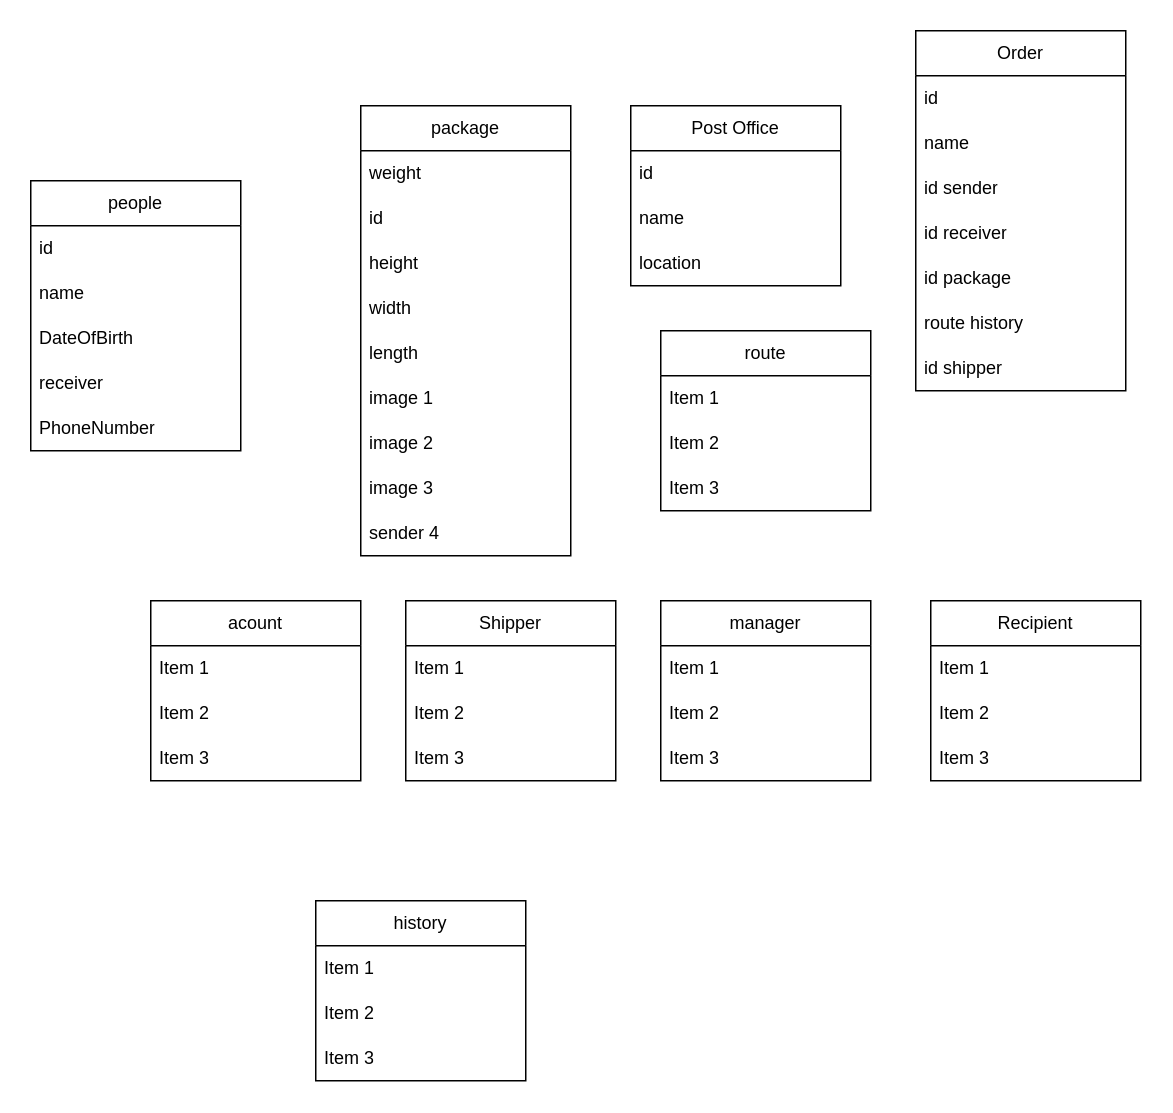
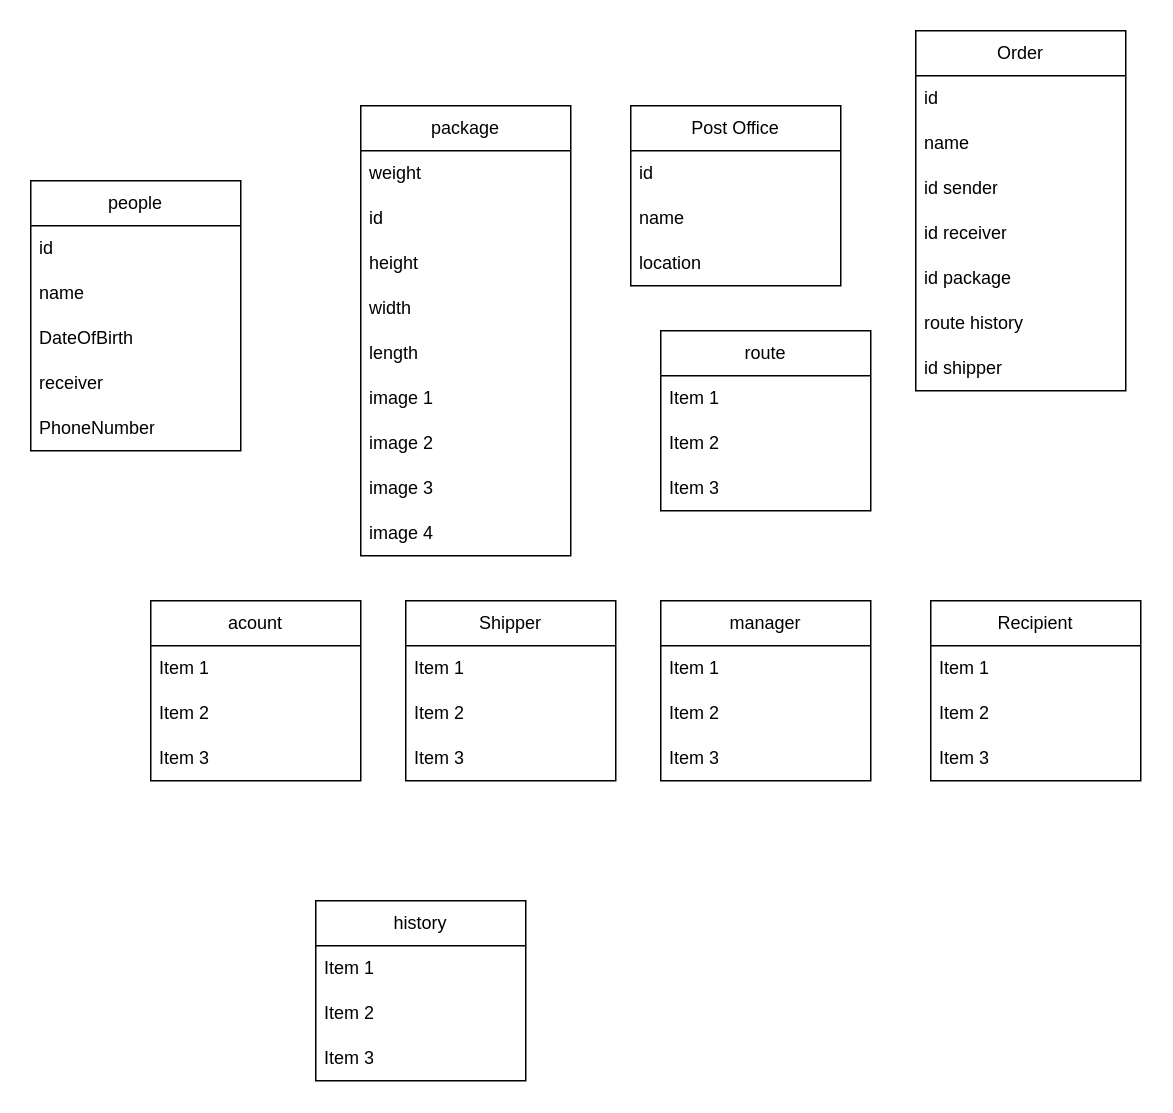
node "sender 4": label "sender 4" -> "image 4"
